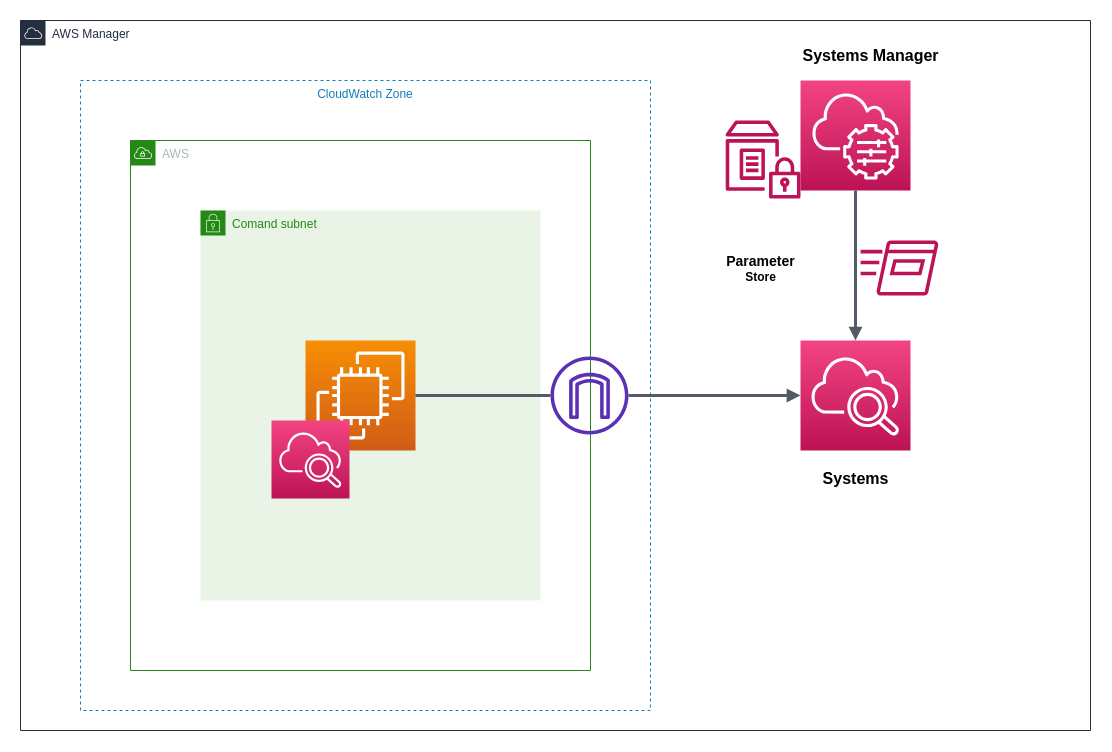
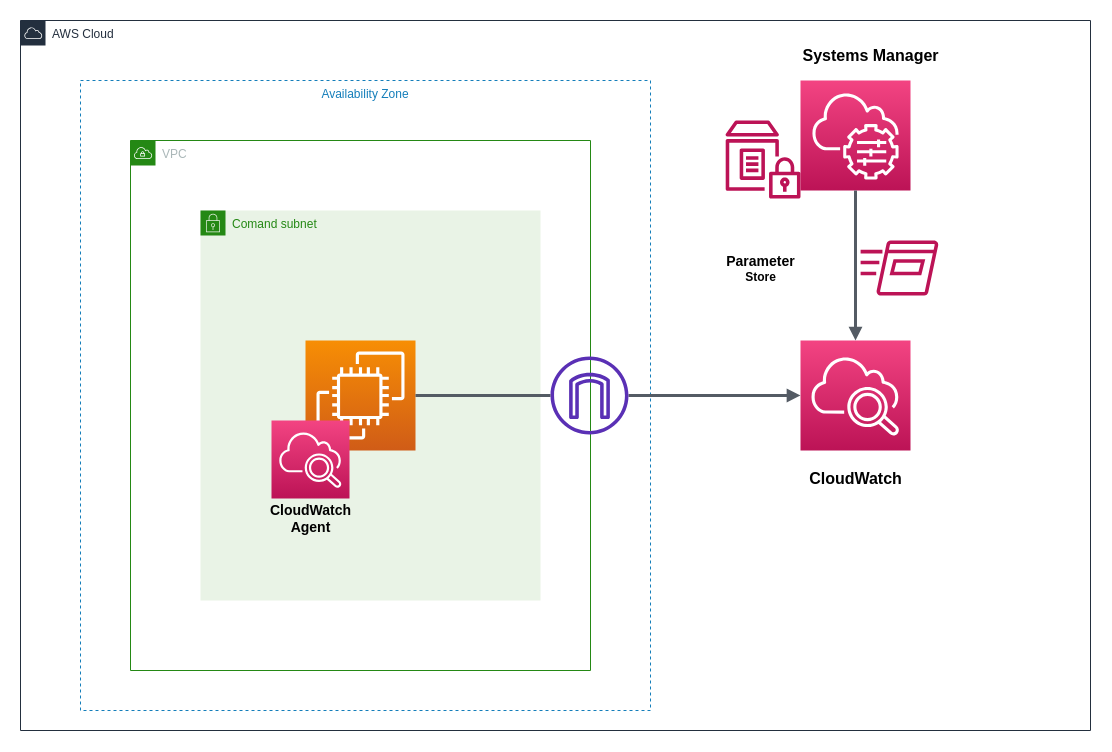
node "AWS Manager": label "AWS Manager" -> "AWS Cloud"
node "CloudWatch Zone": label "CloudWatch Zone" -> "Availability Zone"
node "AWS": label "AWS" -> "VPC"
node "Systems": label "Systems" -> "CloudWatch"
node "CloudWatch Agent": added
